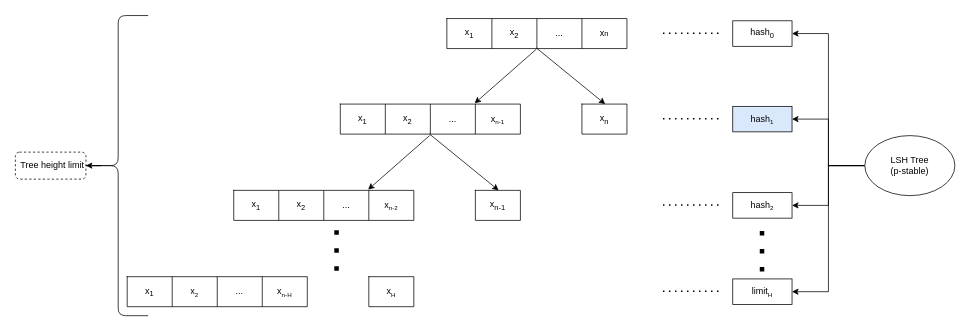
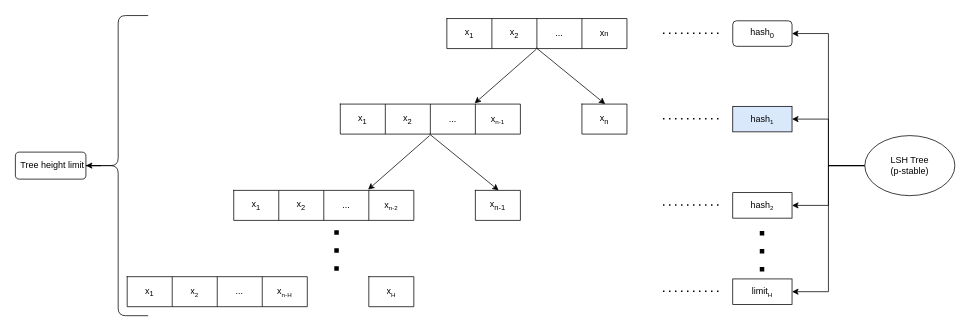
node "hash0": shape rectangle -> rounded rectangle
node "Tree height limit": style dashed -> solid
